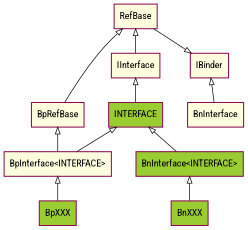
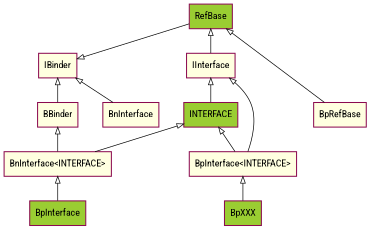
node "RefBase": fillcolor lightyellow -> yellowgreen
node "BBinder": added
edge "BpInterface<INTERFACE>" -> "BpRefBase": now "BpInterface<INTERFACE>" -> "IInterface"
node "BnInterface<INTERFACE>": fillcolor yellowgreen -> lightyellow
node "BnXXX": label "BnXXX" -> "BpInterface"
